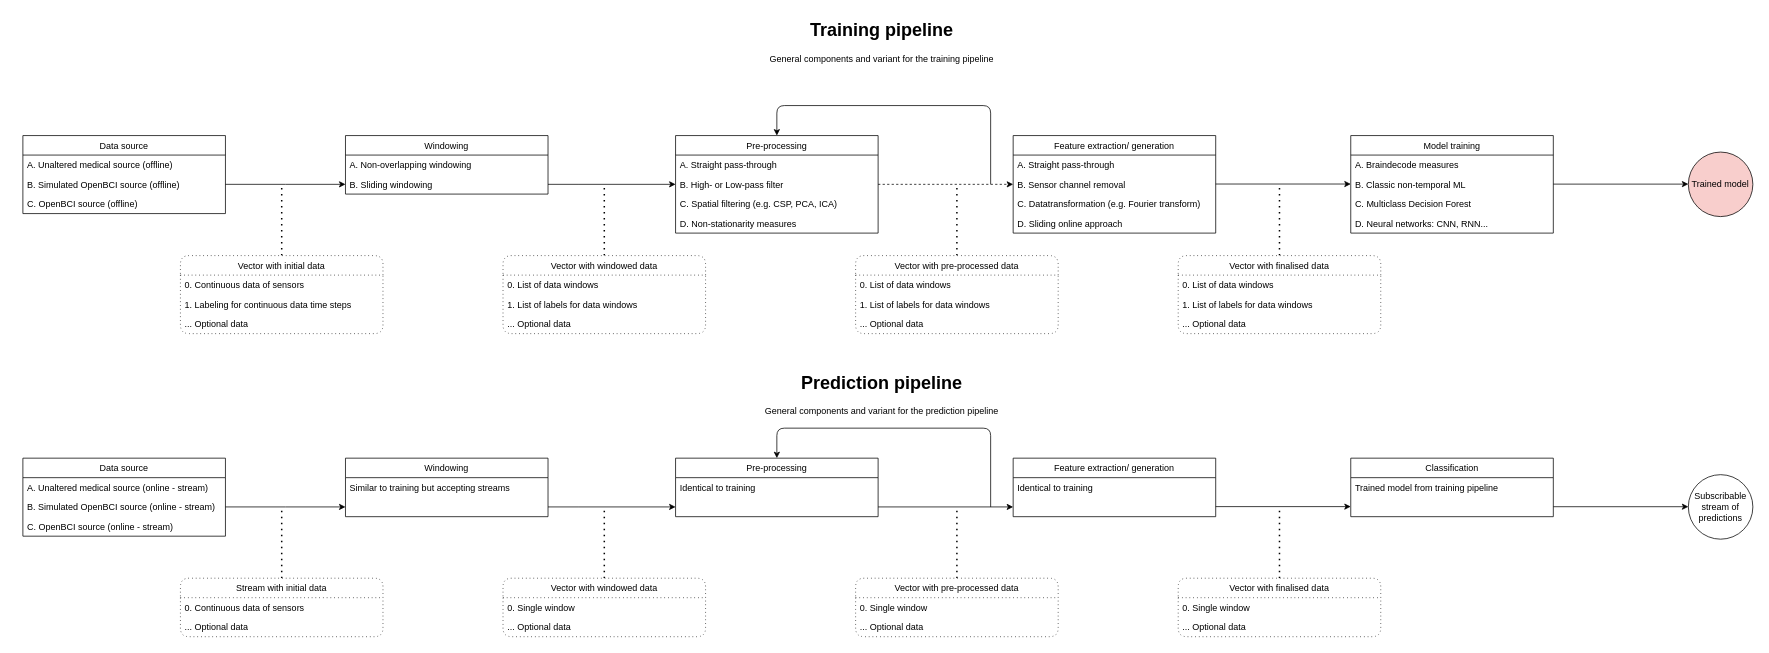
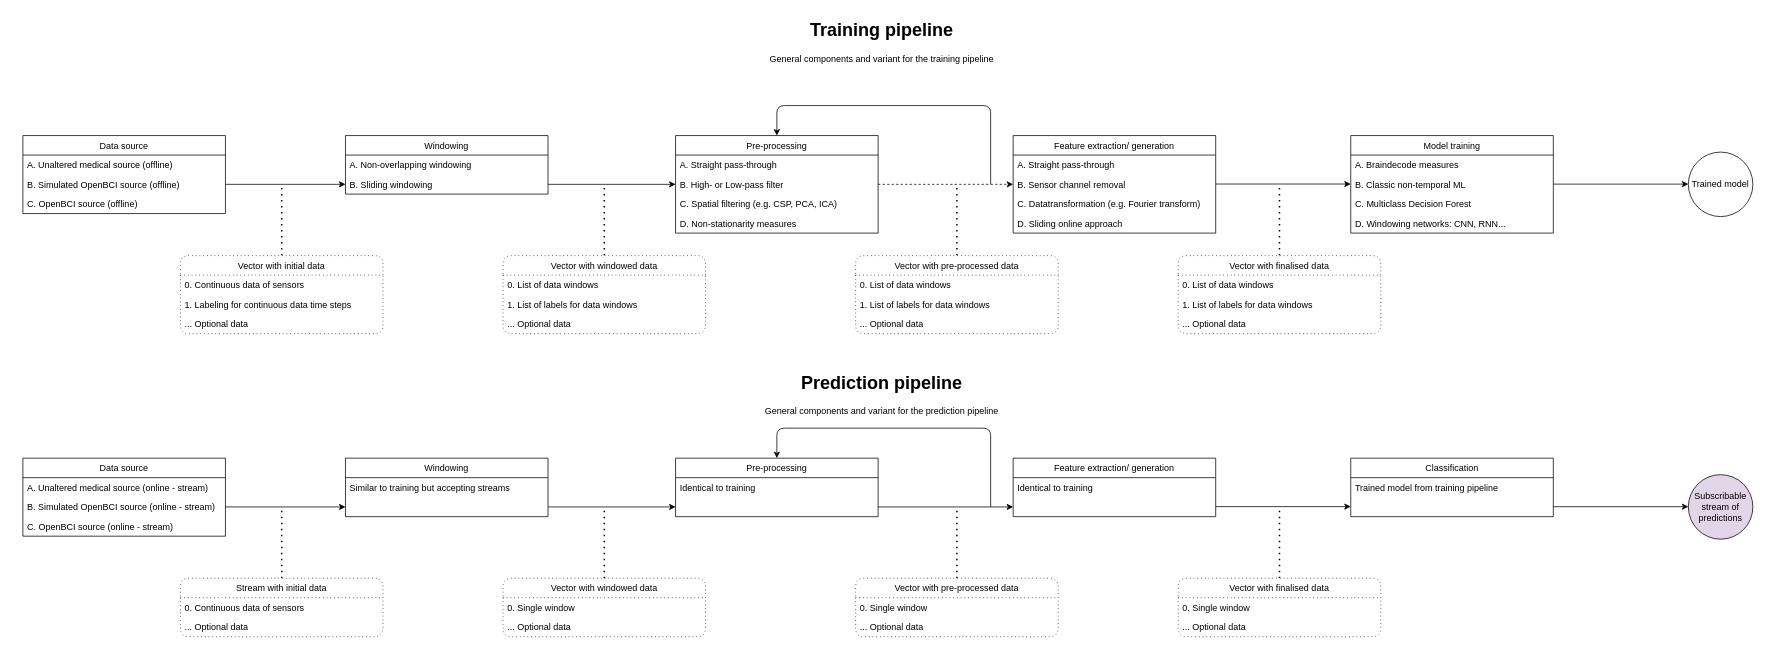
node "Trained model": fillcolor #f8cecc -> #ffffff
node "D. Neural networks: CNN, RNN...": label "D. Neural networks: CNN, RNN..." -> "D. Windowing networks: CNN, RNN..."
node "Subscribable stream of predictions": fillcolor #ffffff -> #e1d5e7
